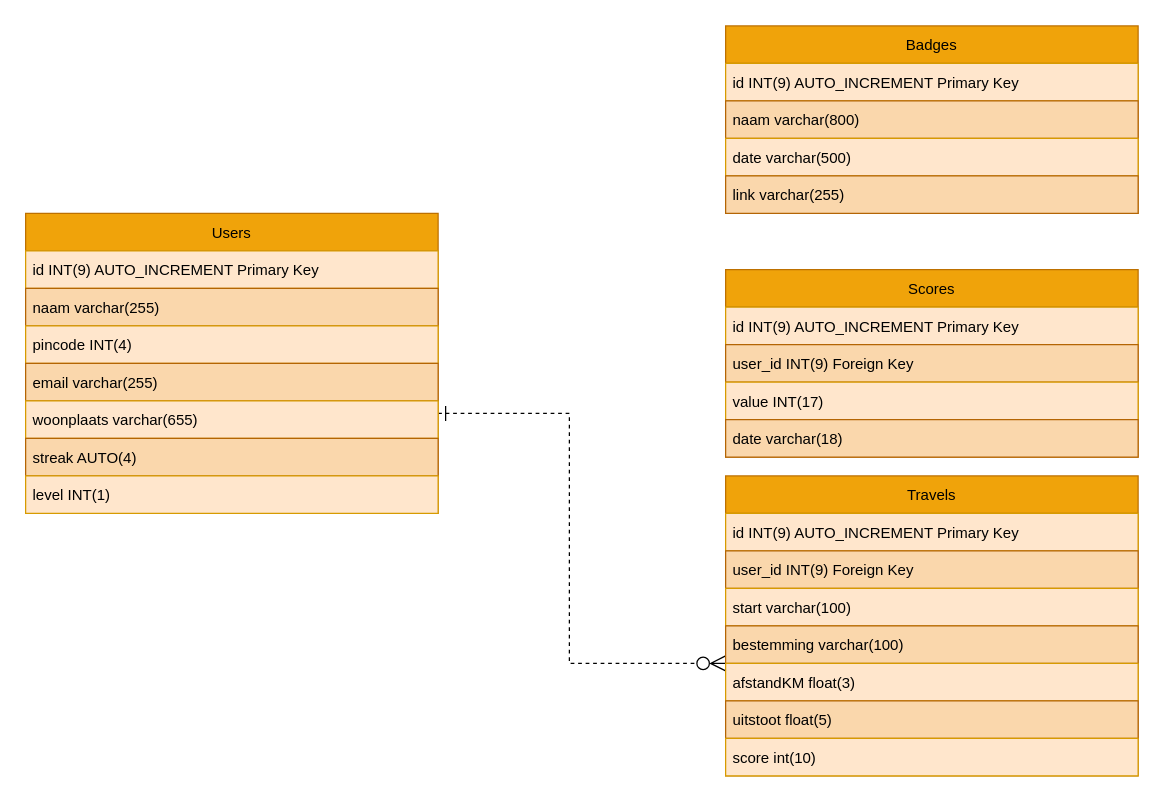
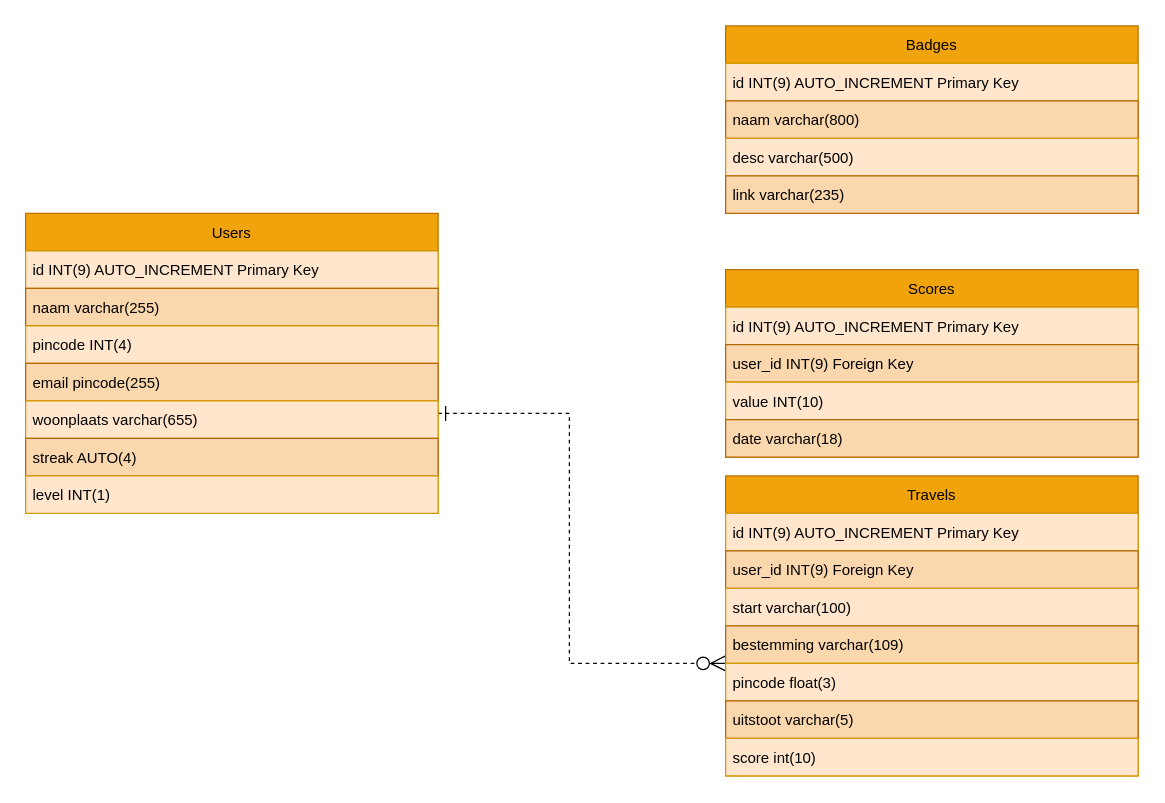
node "date varchar(500)": label "date varchar(500)" -> "desc varchar(500)"
node "link varchar(255)": label "link varchar(255)" -> "link varchar(235)"
node "email varchar(255)": label "email varchar(255)" -> "email pincode(255)"
node "value INT(17)": label "value INT(17)" -> "value INT(10)"
node "bestemming varchar(100)": label "bestemming varchar(100)" -> "bestemming varchar(109)"
node "afstandKM float(3)": label "afstandKM float(3)" -> "pincode float(3)"
node "uitstoot float(5)": label "uitstoot float(5)" -> "uitstoot varchar(5)"
